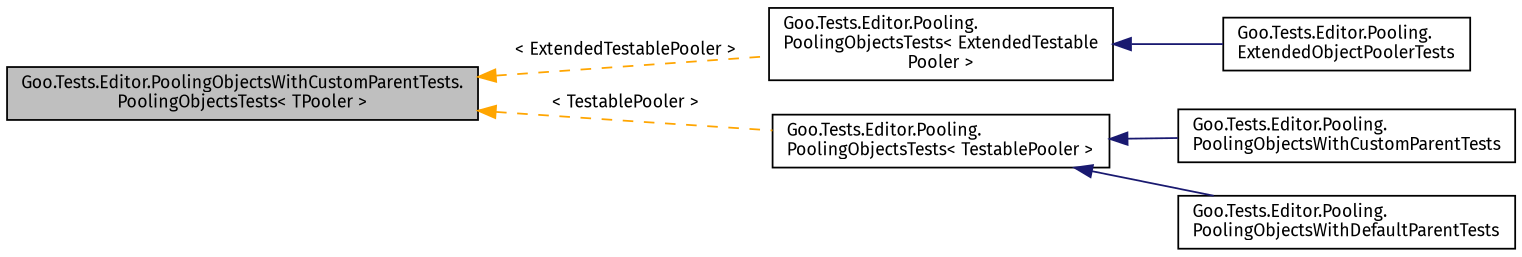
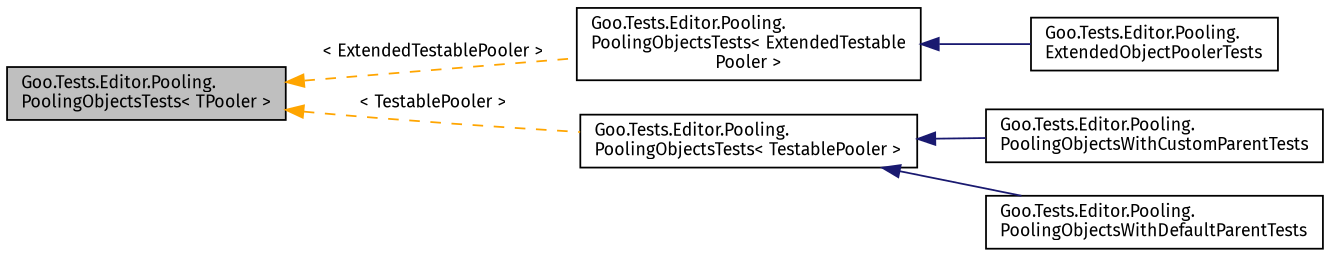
node "Goo.Tests.Editor.PoolingObjectsWithCustomParentTests. PoolingObjectsTests< TPooler >": label "Goo.Tests.Editor.PoolingObjectsWithCustomParentTests. PoolingObjectsTests< TPooler >" -> "Goo.Tests.Editor.Pooling. PoolingObjectsTests< TPooler >"
